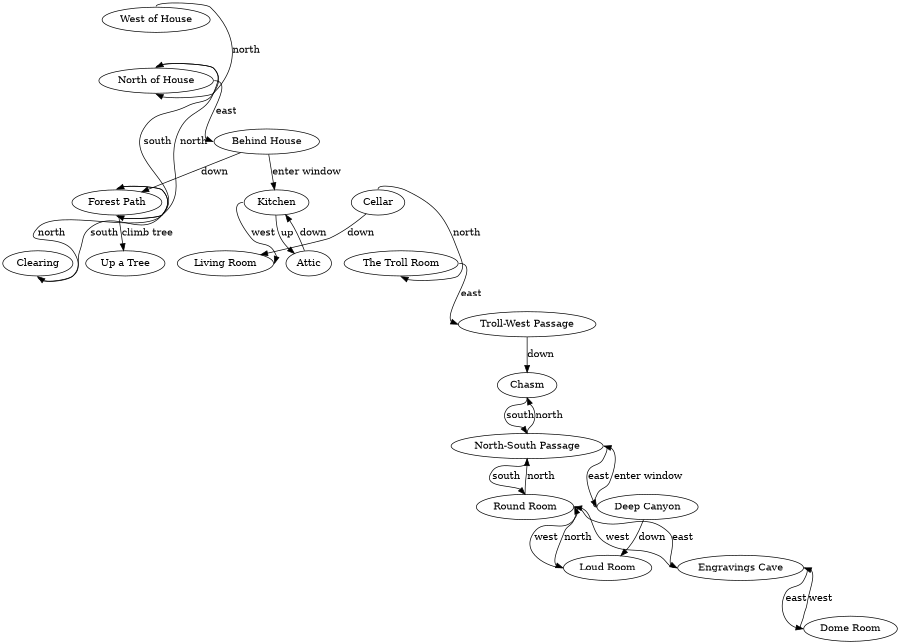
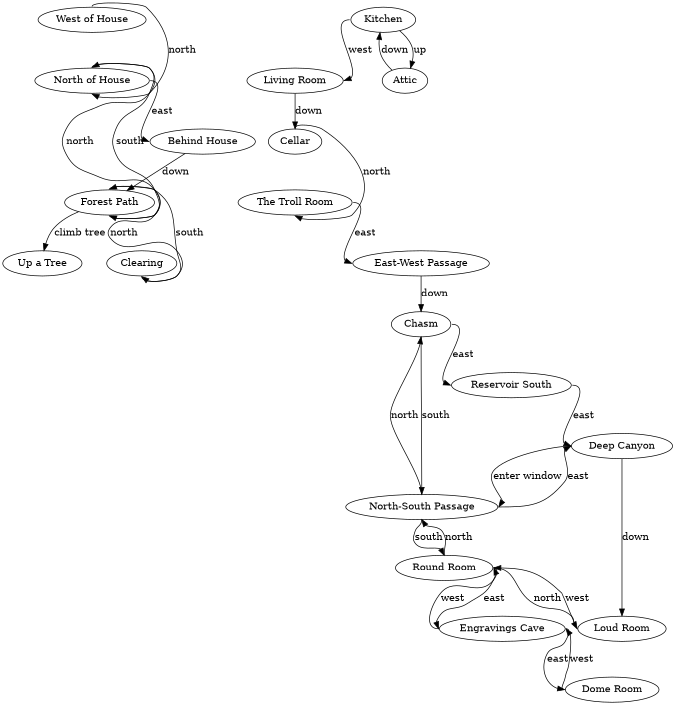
edge "Behind House" -> "Kitchen": removed, label "enter window"
edge "Cellar" -> "Living Room": reversed
node "Troll-West Passage": label "Troll-West Passage" -> "East-West Passage"
node "Reservoir South": added
